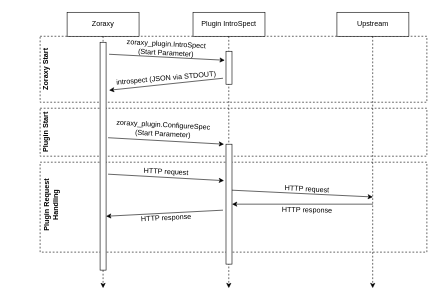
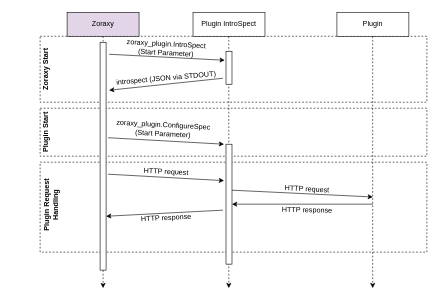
node "Zoraxy": fillcolor #ffffff -> #e1d5e7
node "Upstream": label "Upstream" -> "Plugin"
